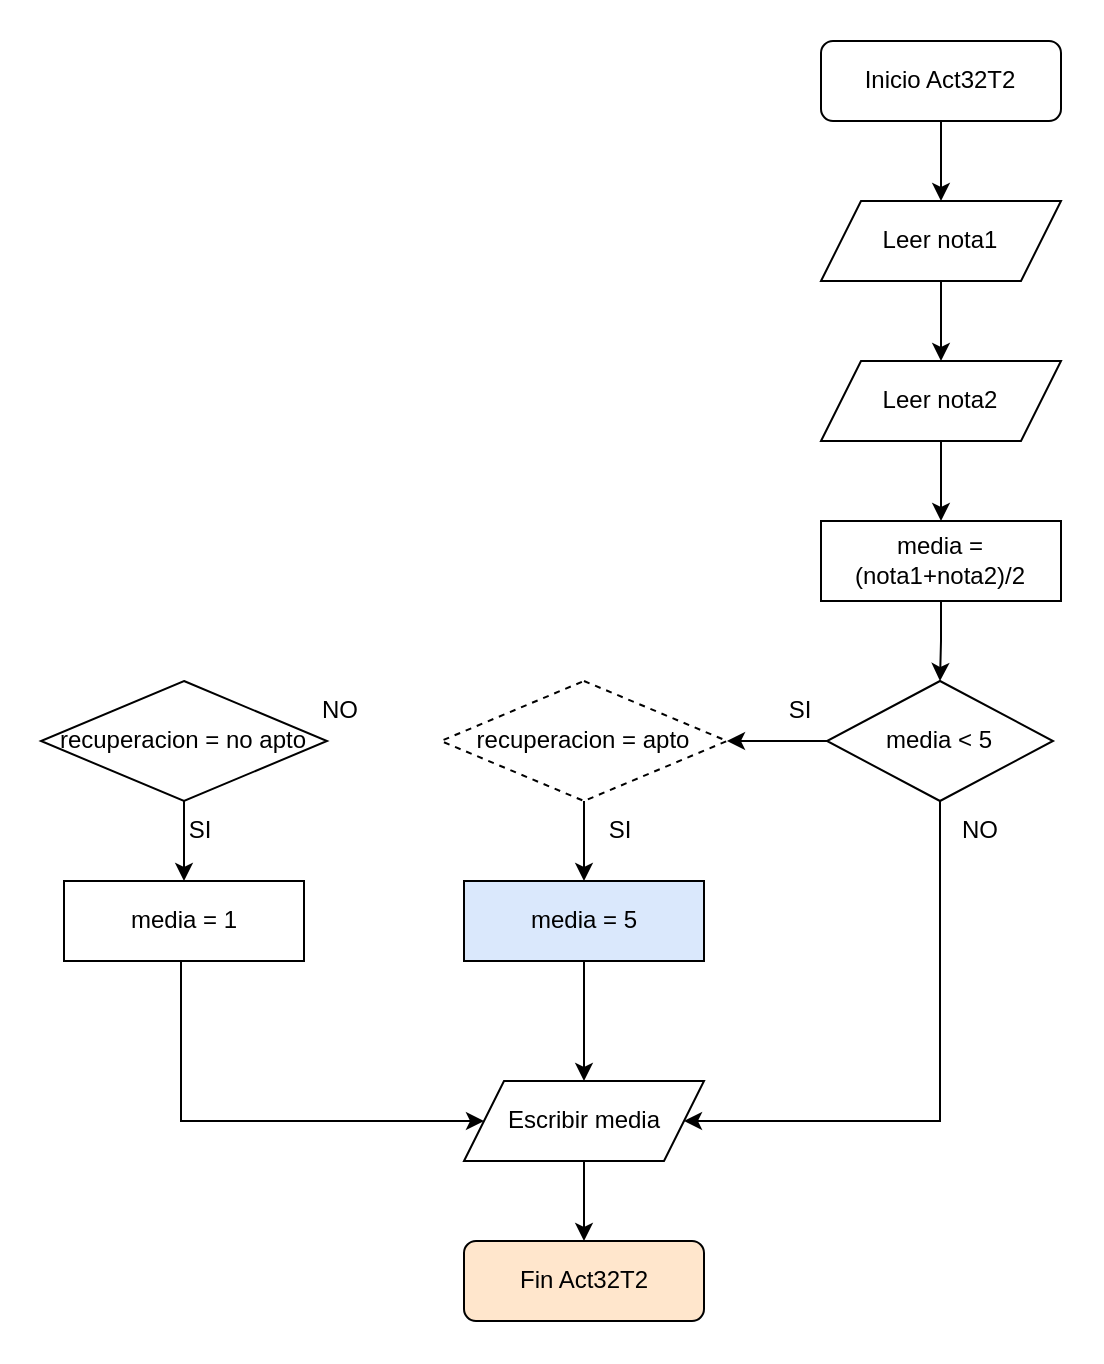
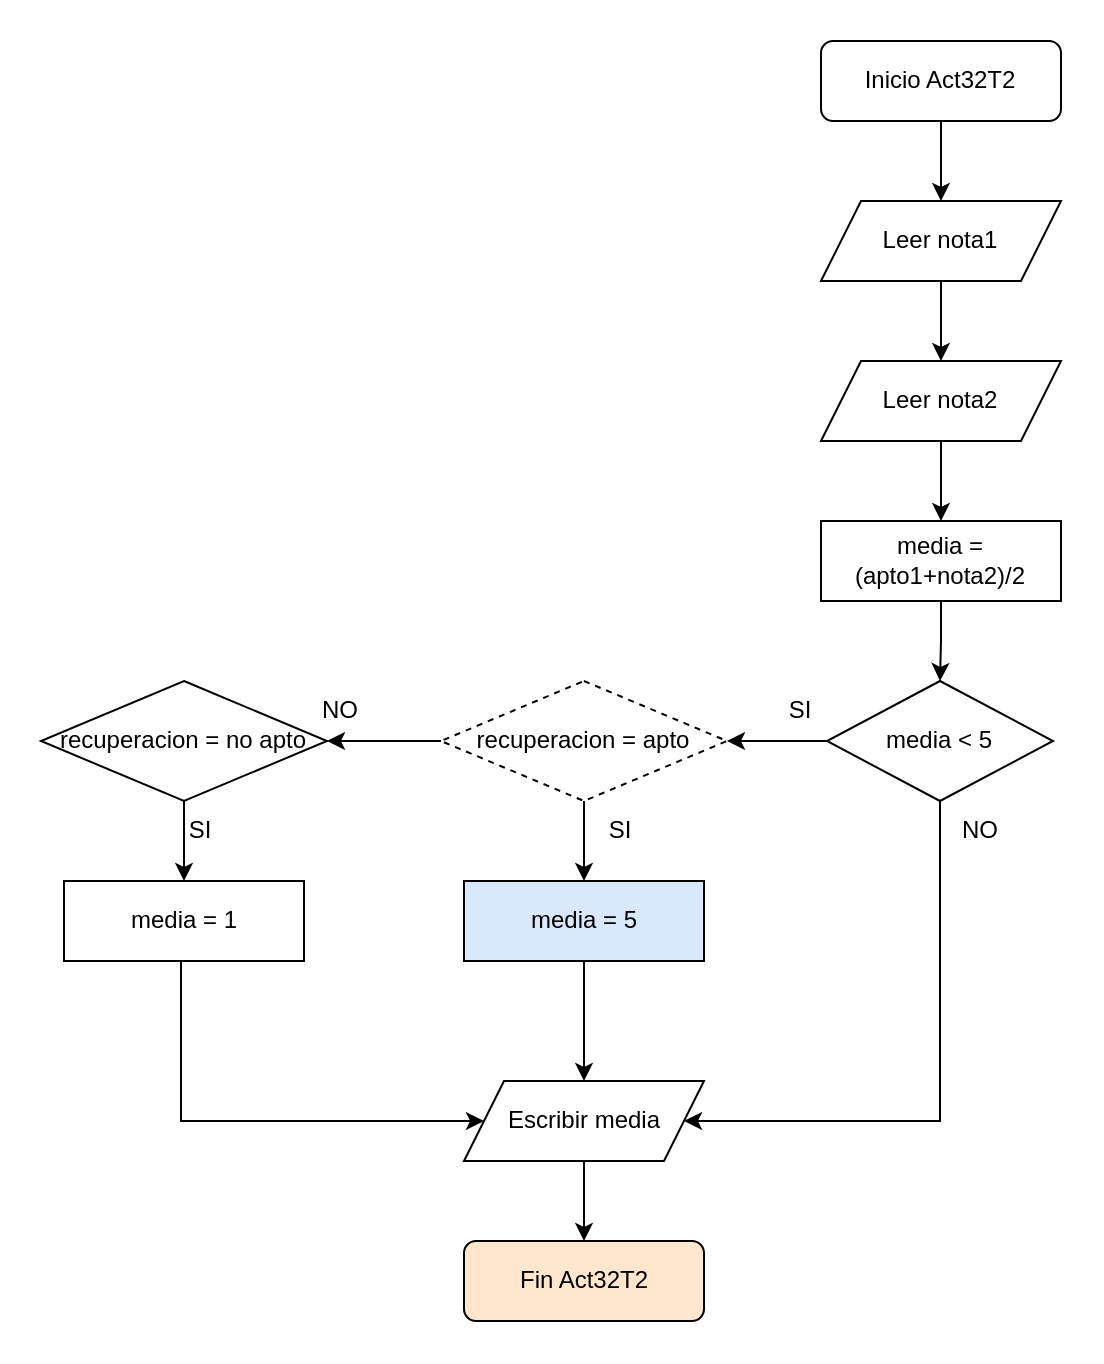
node "media = (nota1+nota2)/2": label "media = (nota1+nota2)/2" -> "media = (apto1+nota2)/2"
edge "recuperacion = apto" -> "recuperacion = no apto": added
